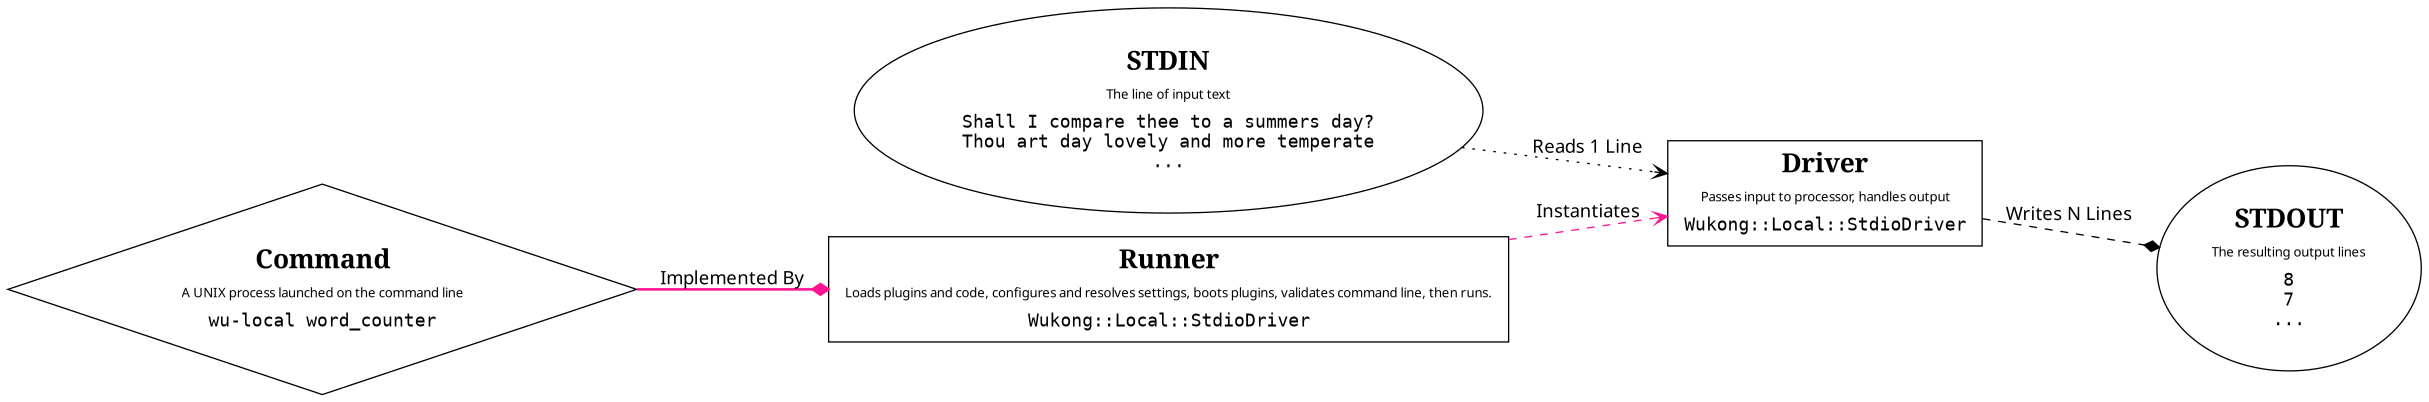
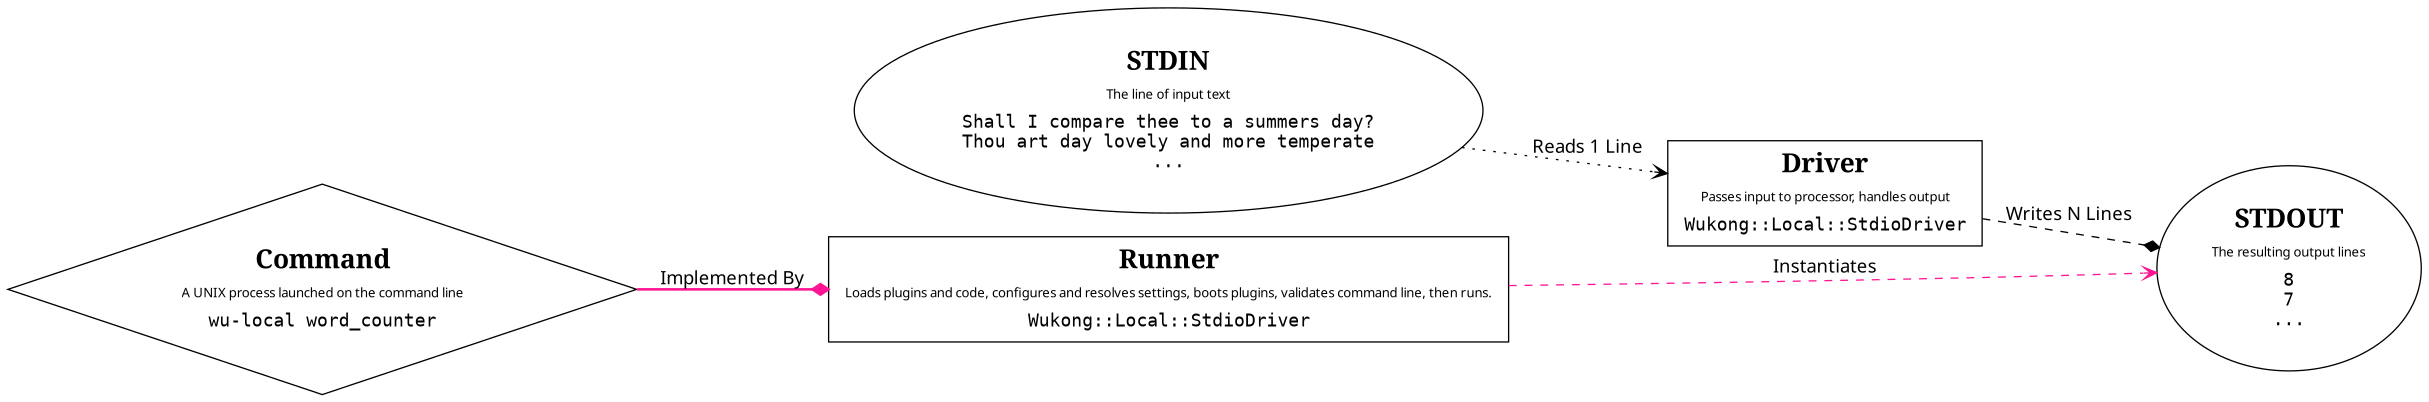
edge "Runner" -> "Driver": now "Runner" -> "STDOUT"
